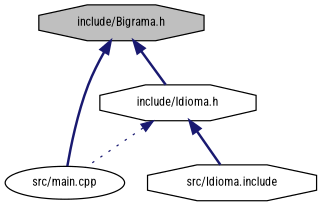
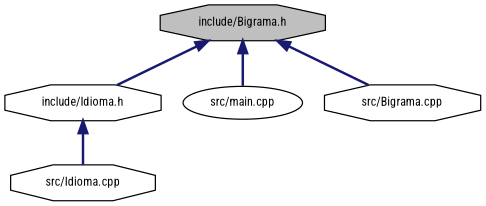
node "src/Bigrama.cpp": added
edge "src/main.cpp" -> "include/Idioma.h": removed
node "src/Idioma.include": label "src/Idioma.include" -> "src/Idioma.cpp"
